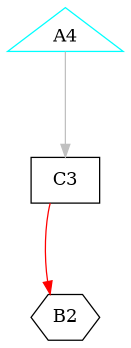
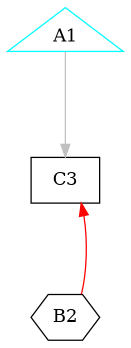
node "A4": label "A4" -> "A1"
edge "C3" -> "B2": reversed
